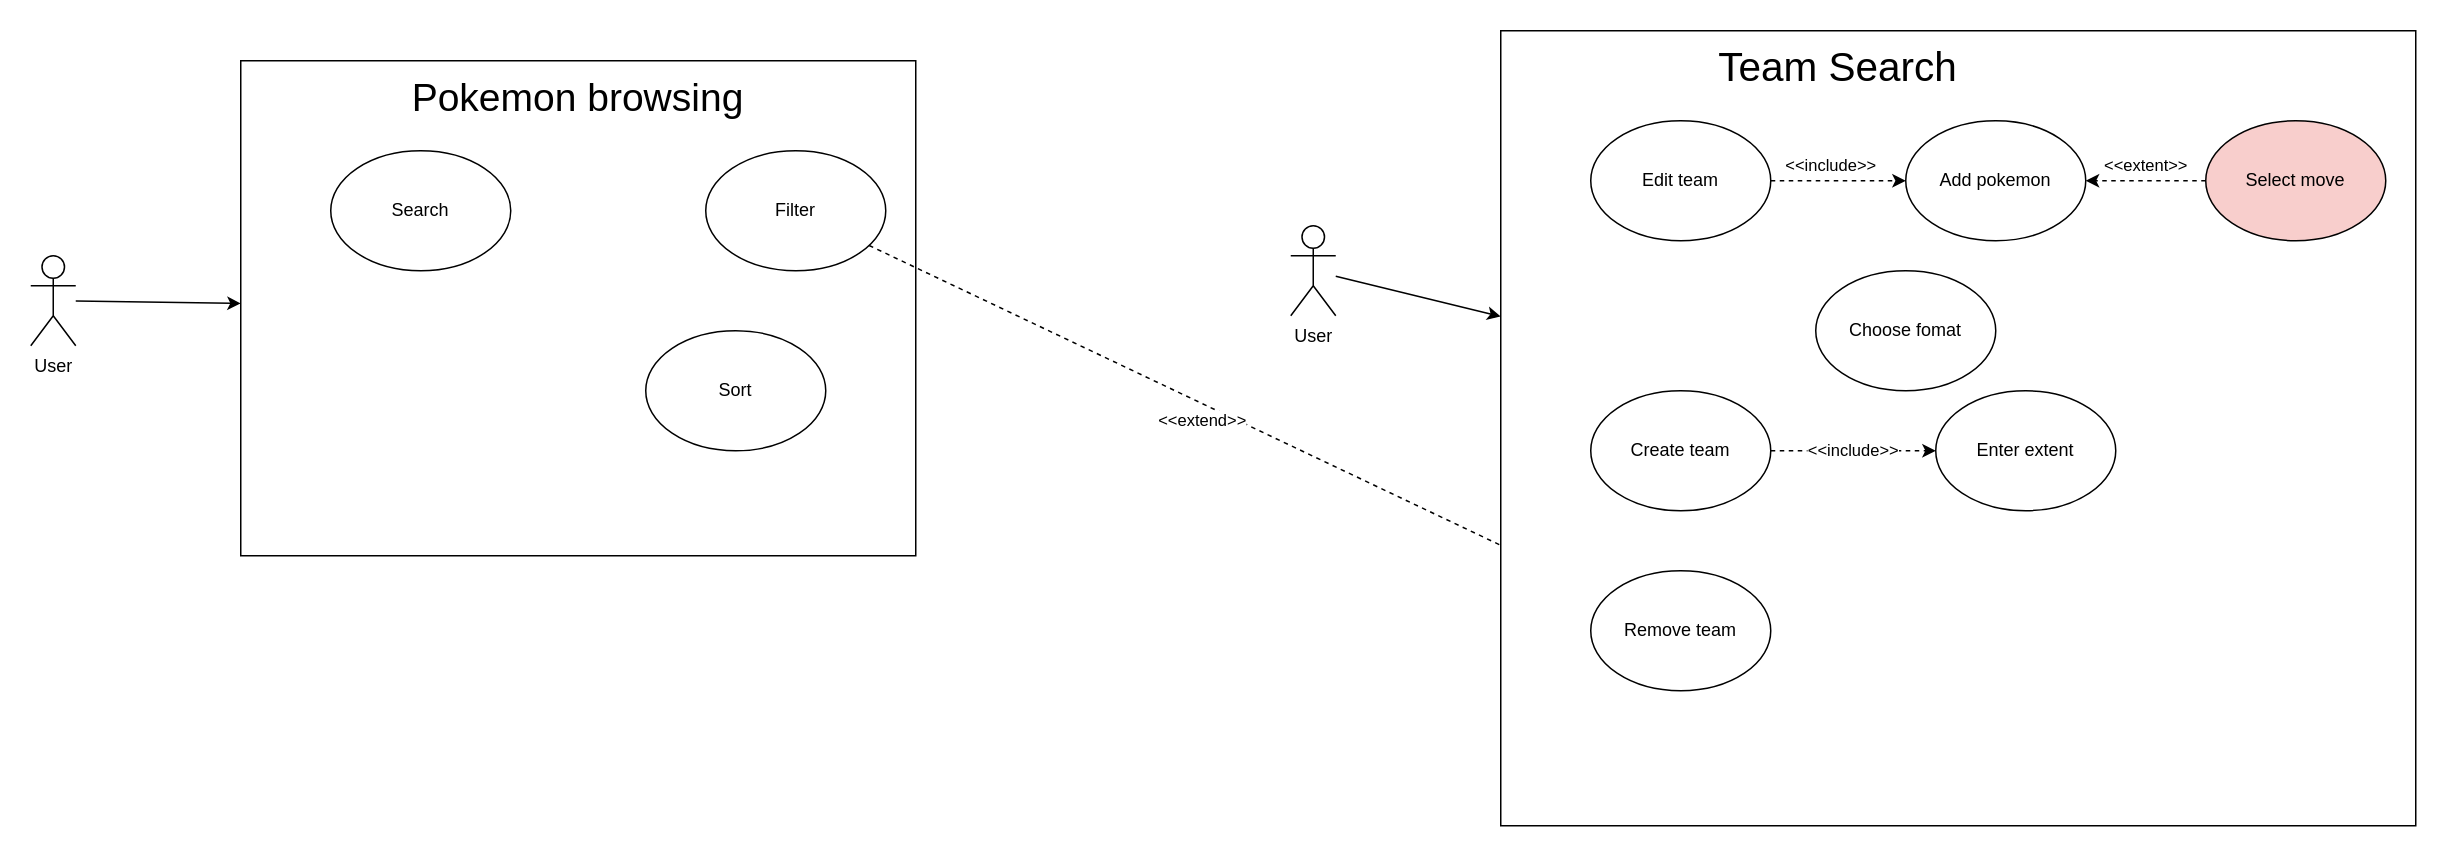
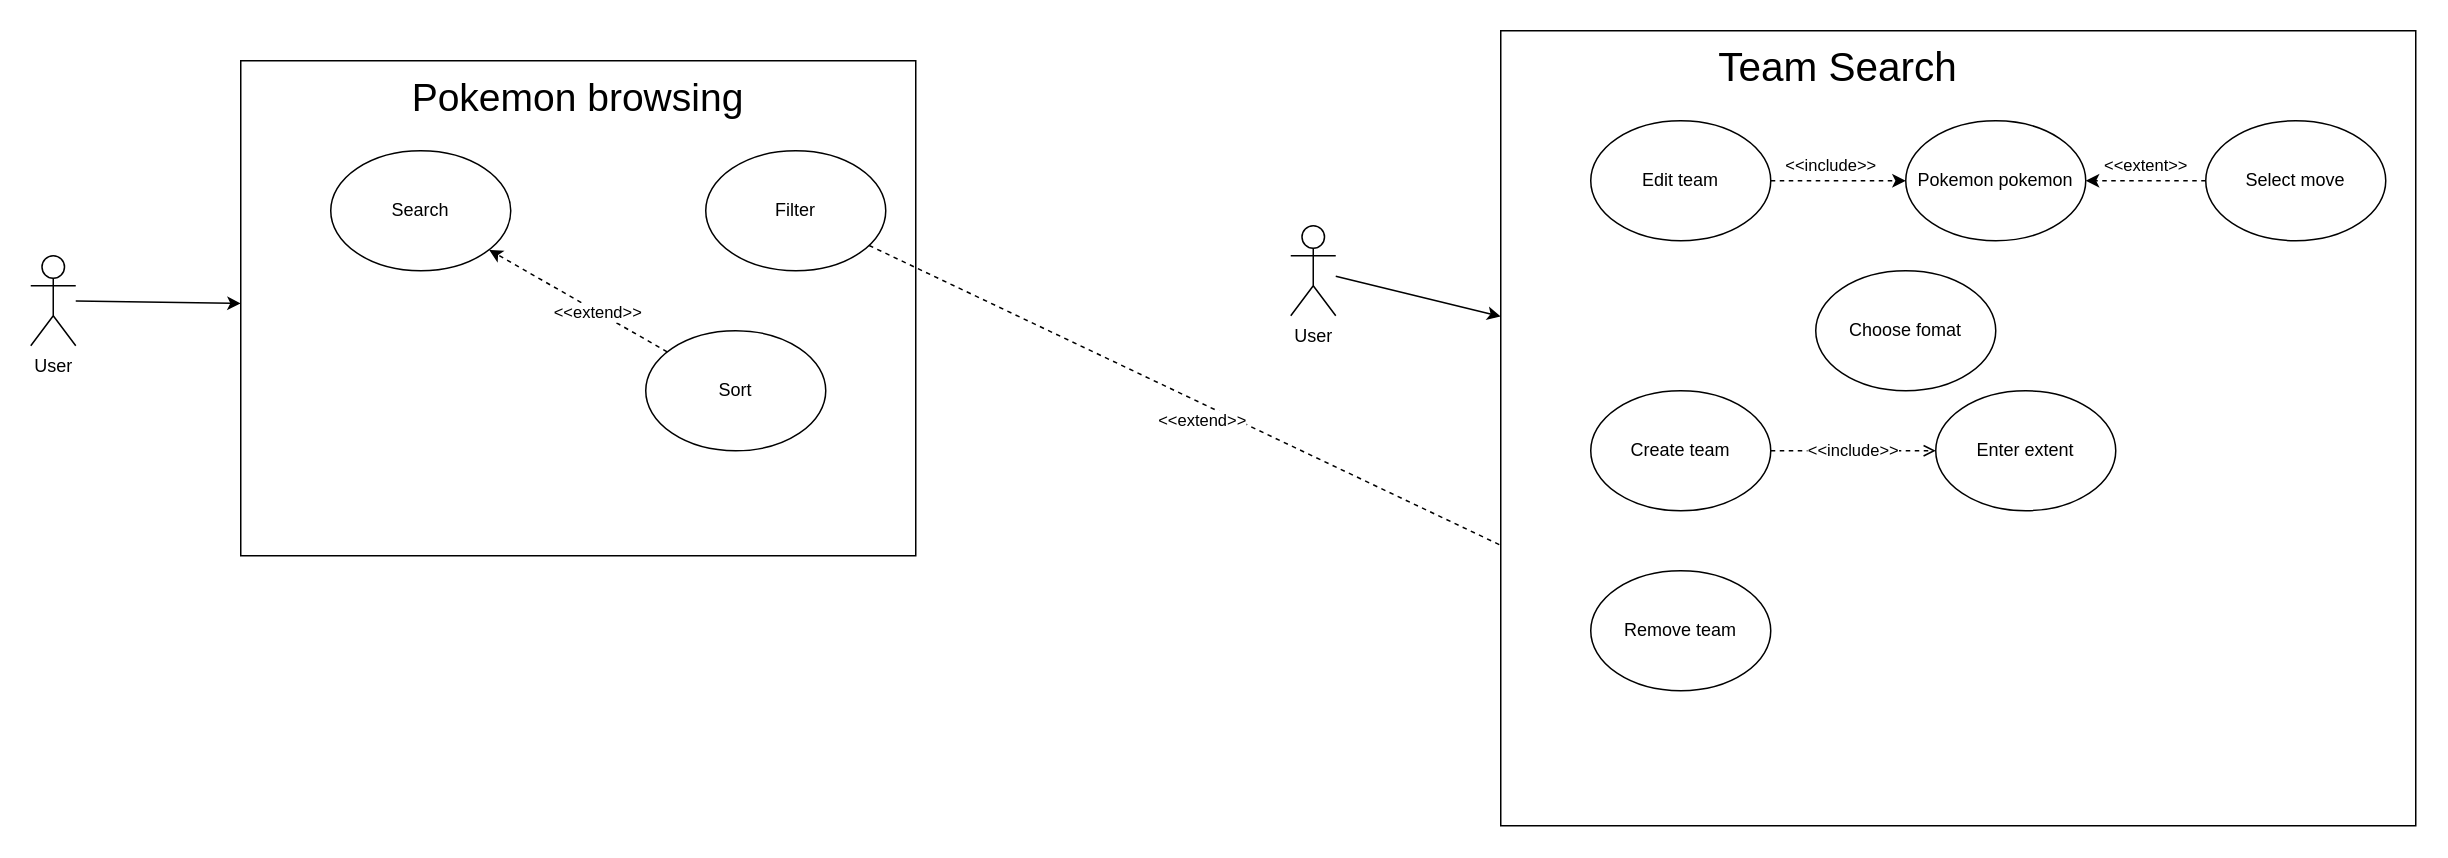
node "Add pokemon": label "Add pokemon" -> "Pokemon pokemon"
node "Select move": fillcolor #f8cecc -> #ffffff
edge "Sort" -> "Search": added, label "<<extend>>"
edge "Create team" -> "Enter extent": arrowhead classic -> open
